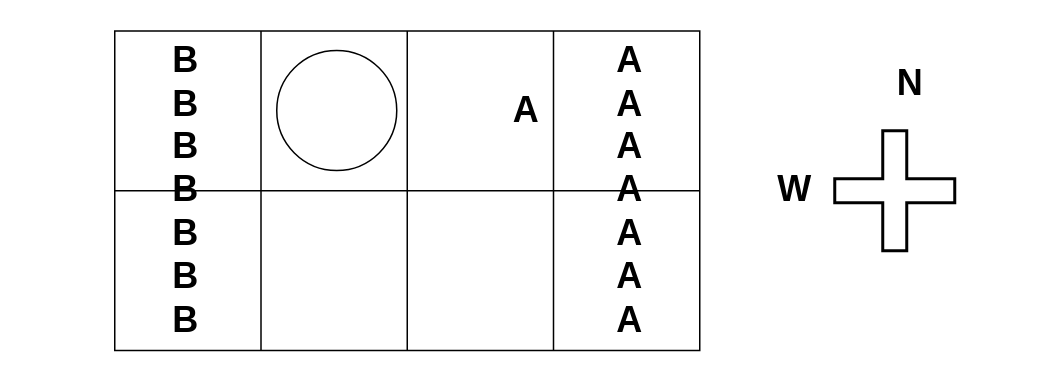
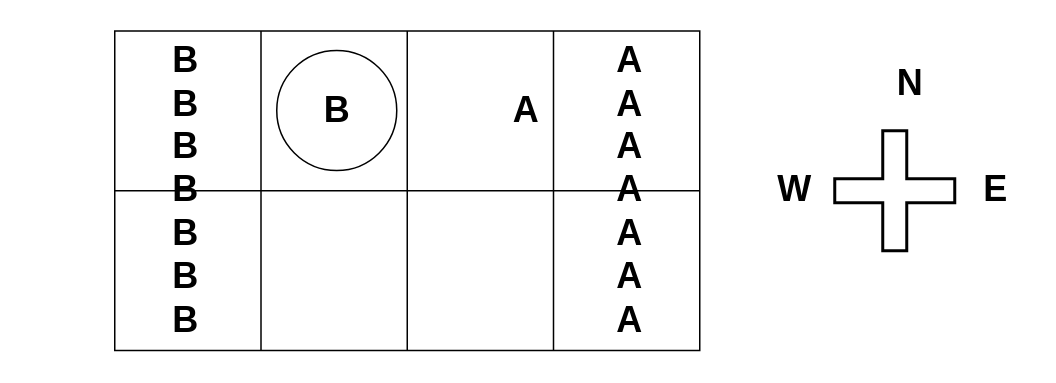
node "B": added
node "E": added
